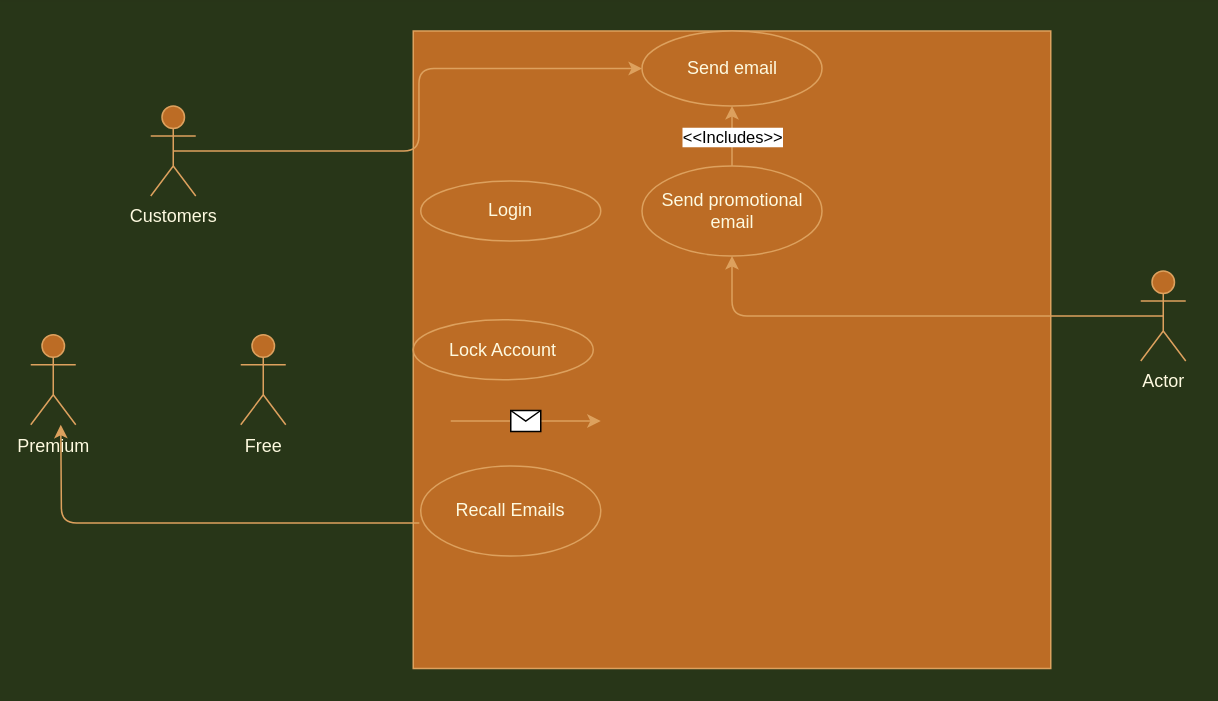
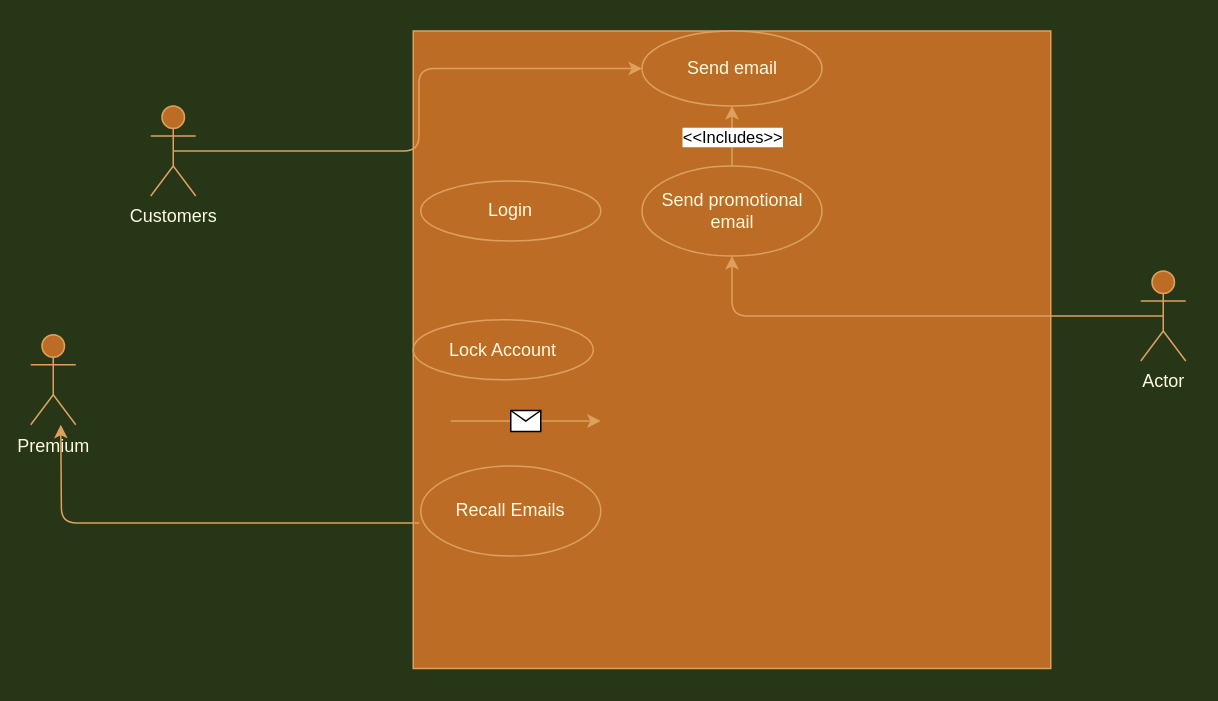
node "Free": removed
